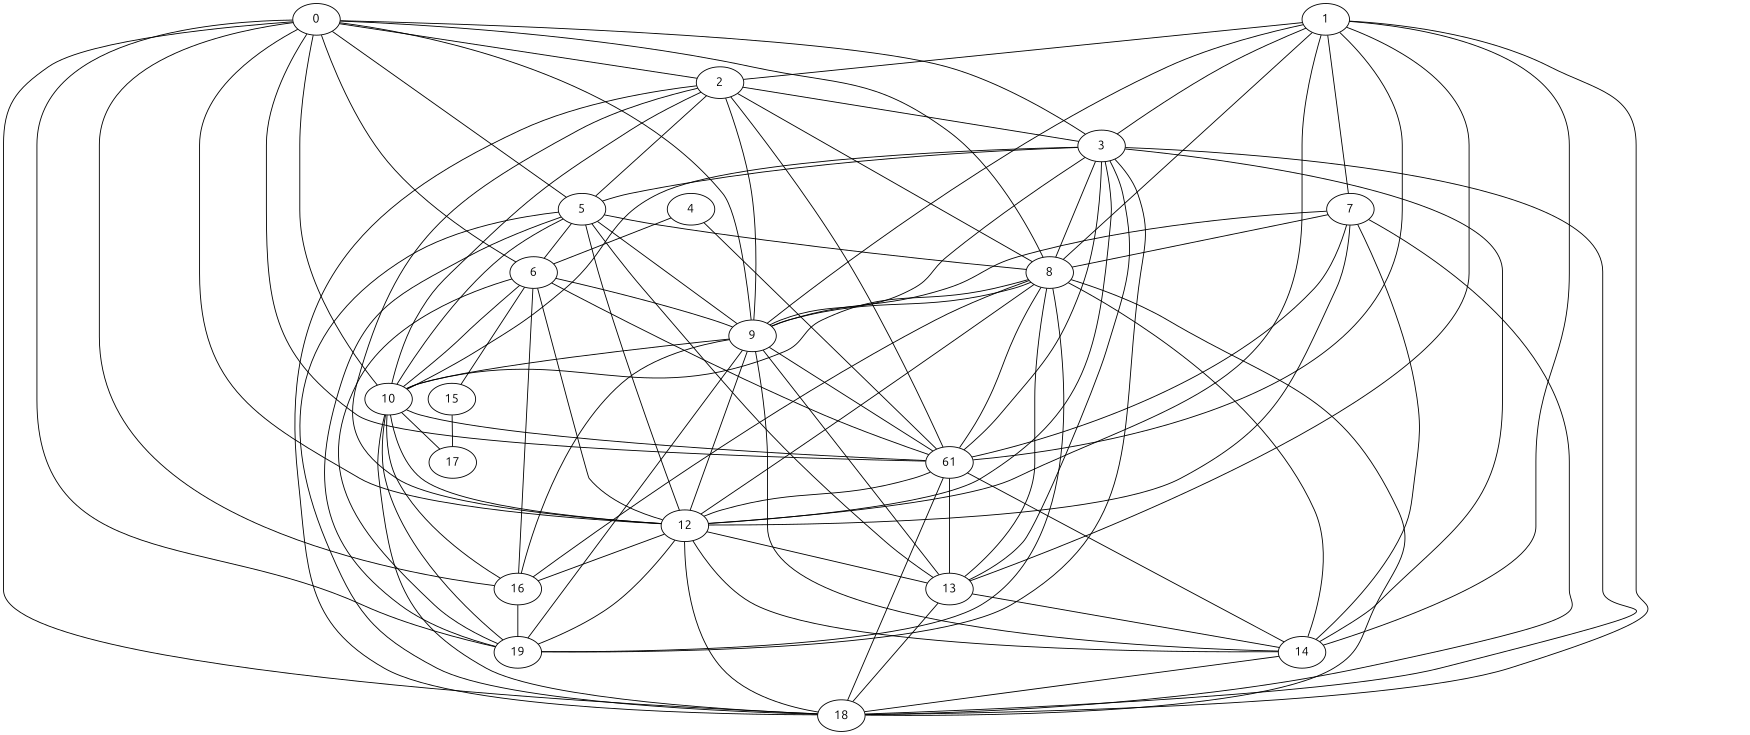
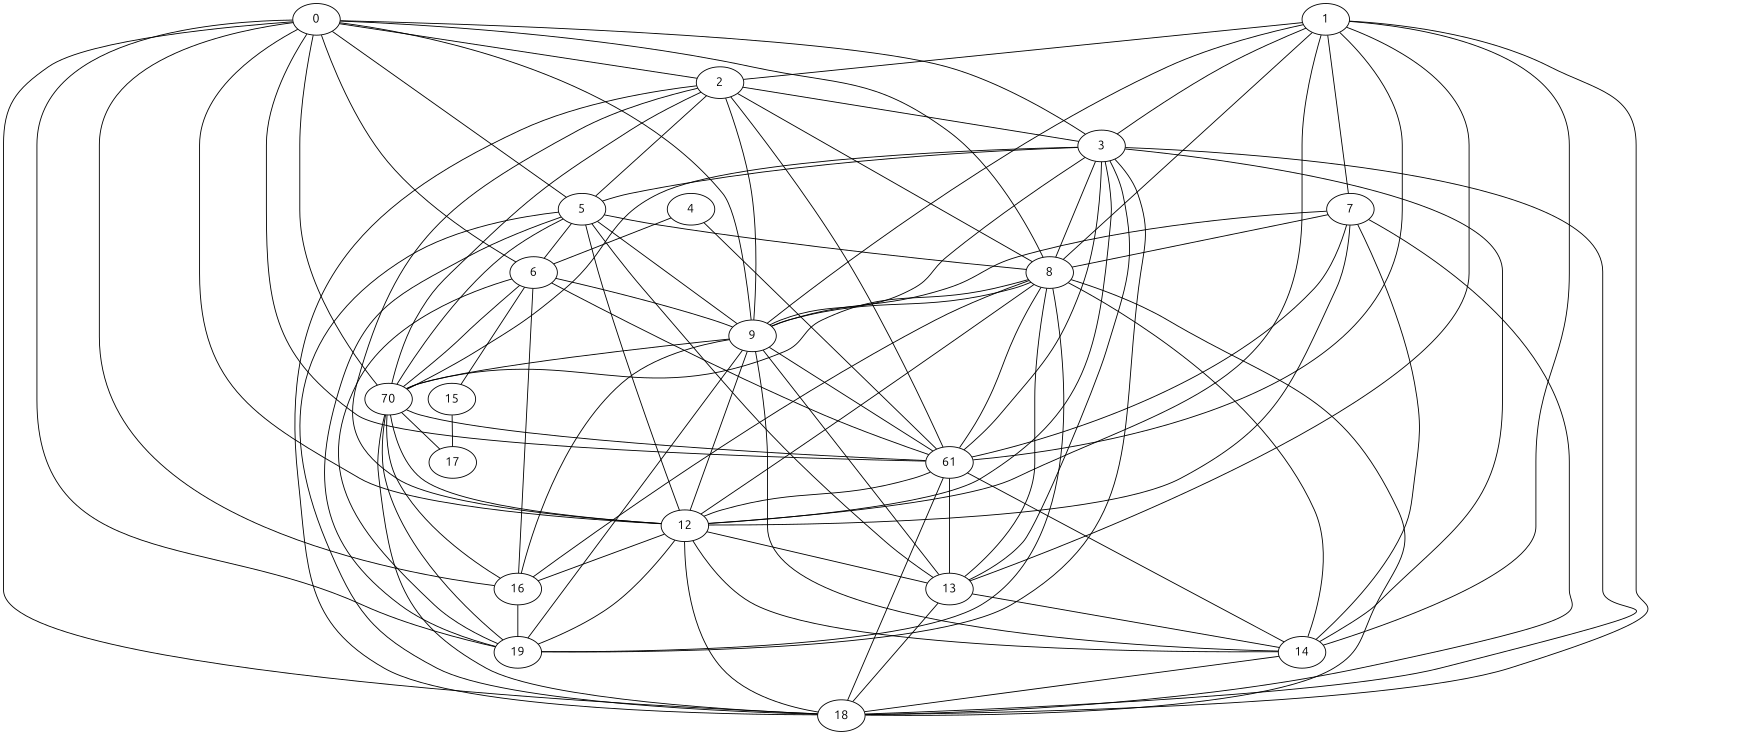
node "10": label "10" -> "70"
edge "6" -- "12": removed
